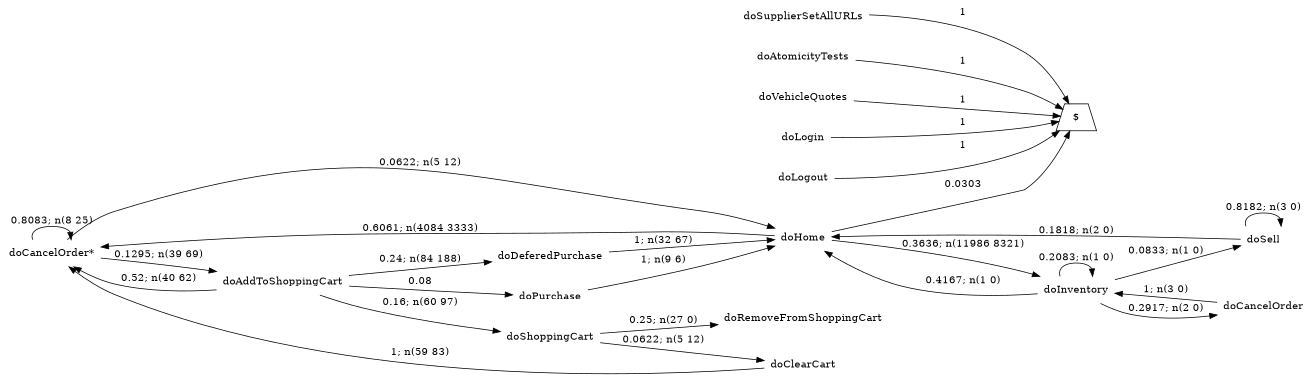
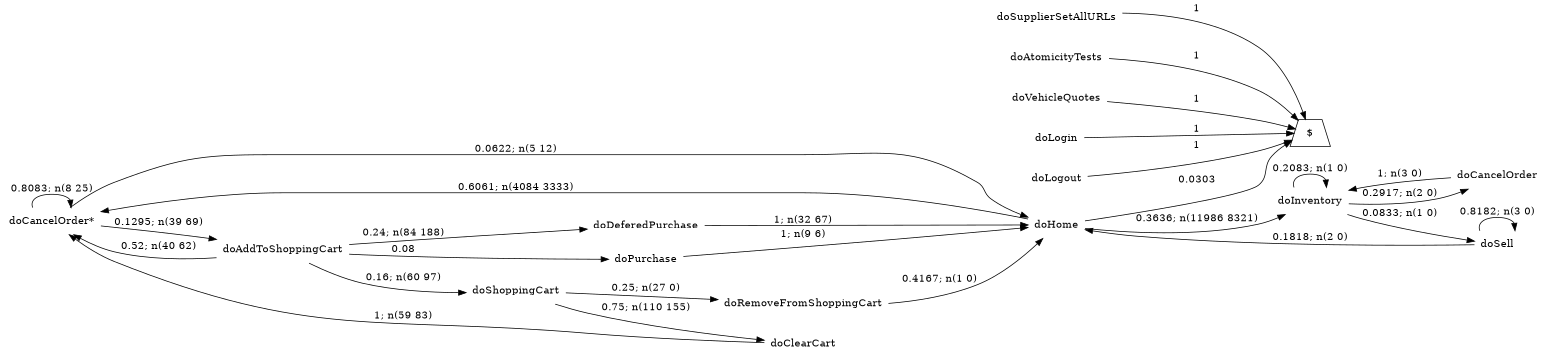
edge "doInventory" -> "doHome": now "doRemoveFromShoppingCart" -> "doHome"
edge "doShoppingCart" -> "doClearCart": label "0.0622; n(5 12)" -> "0.75; n(110 155)"
